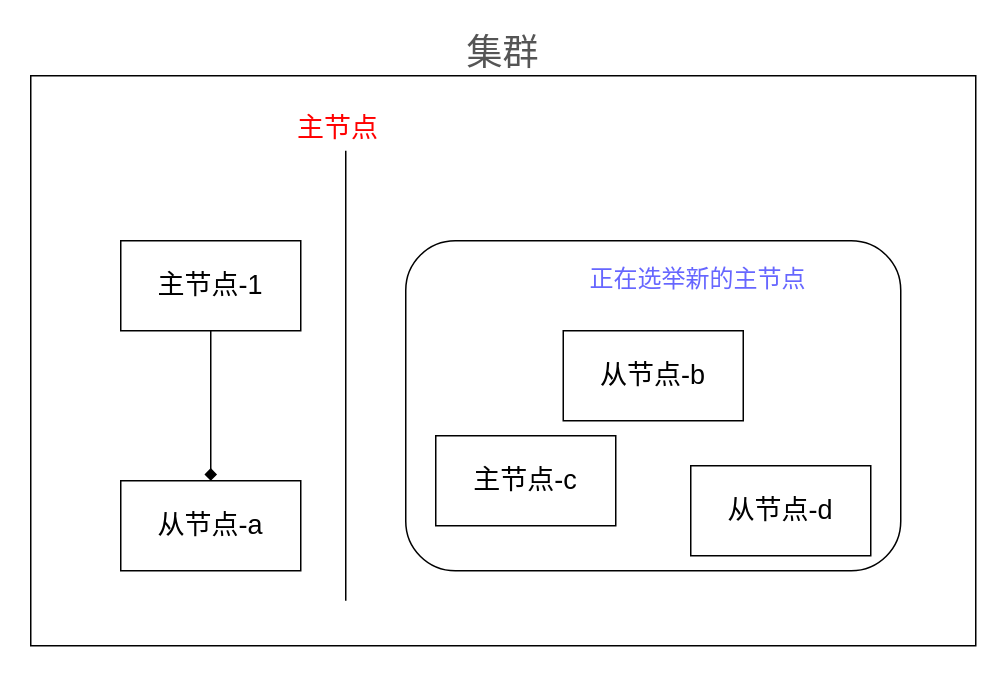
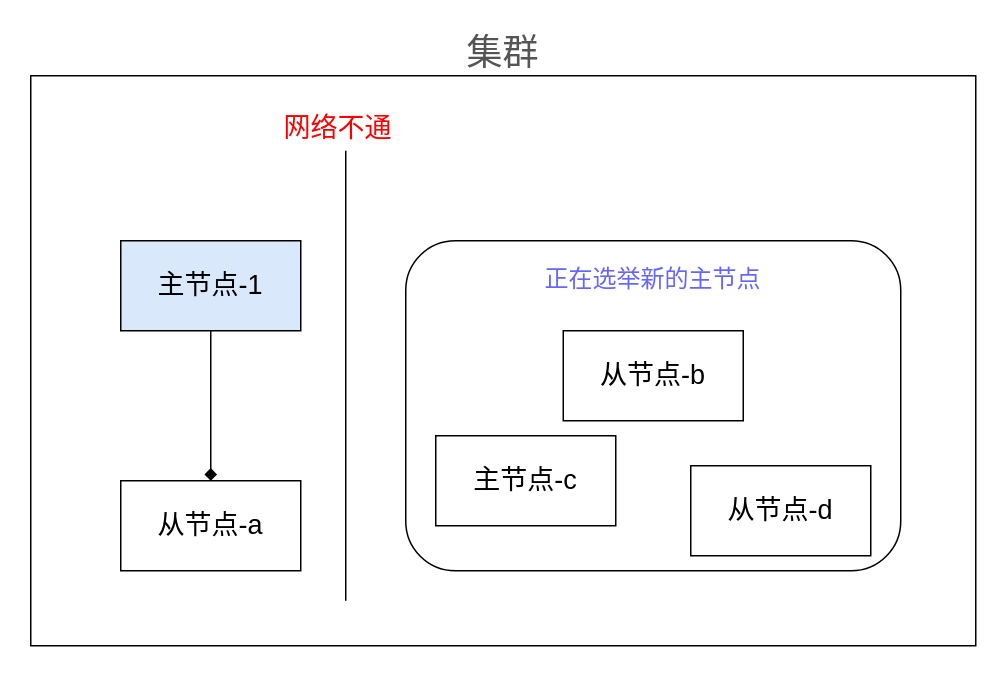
node "主节点": label "主节点" -> "网络不通"
node "正在选举新的主节点": moved (698, 278) -> (653, 278)
node "主节点-1": fillcolor #ffffff -> #dae8fc
